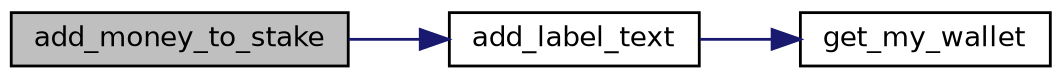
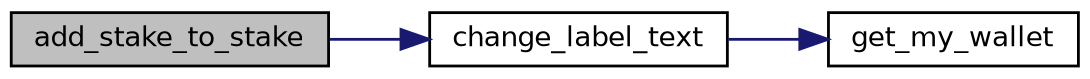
node "add_money_to_stake": label "add_money_to_stake" -> "add_stake_to_stake"
node "add_label_text": label "add_label_text" -> "change_label_text"
